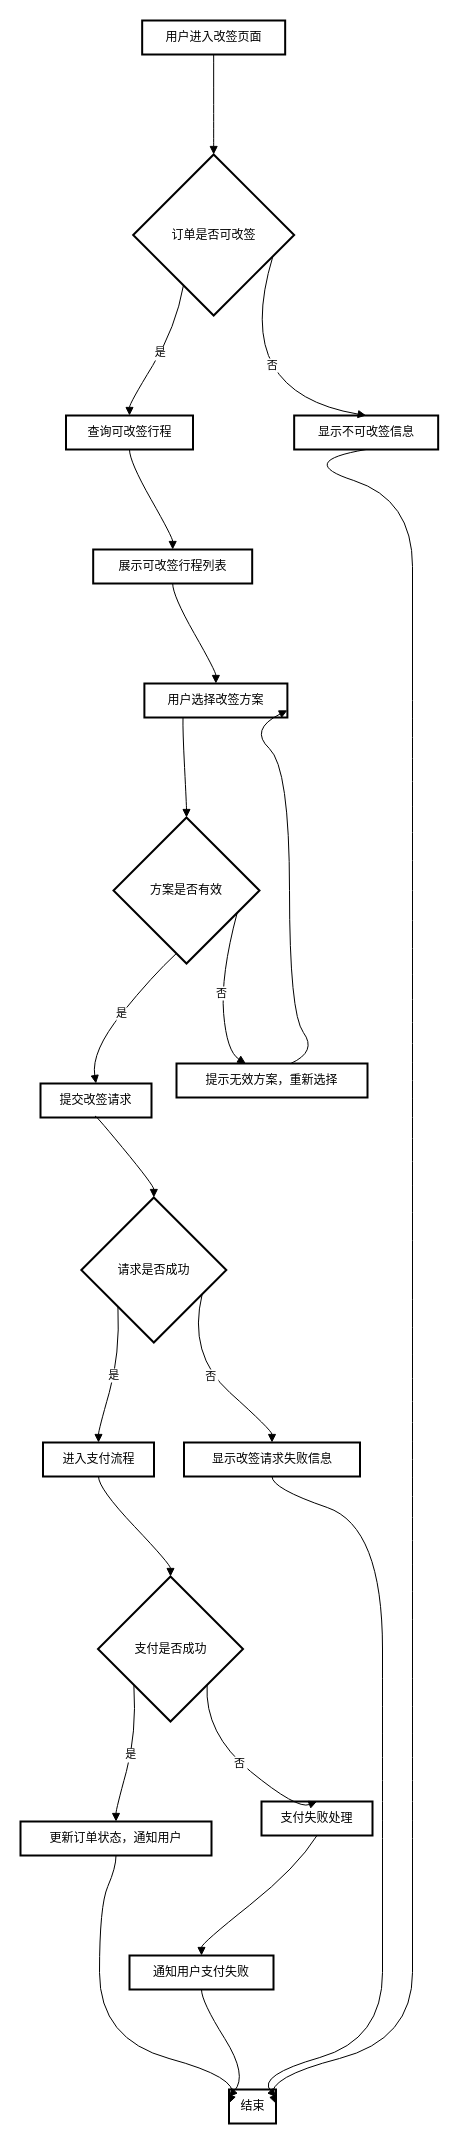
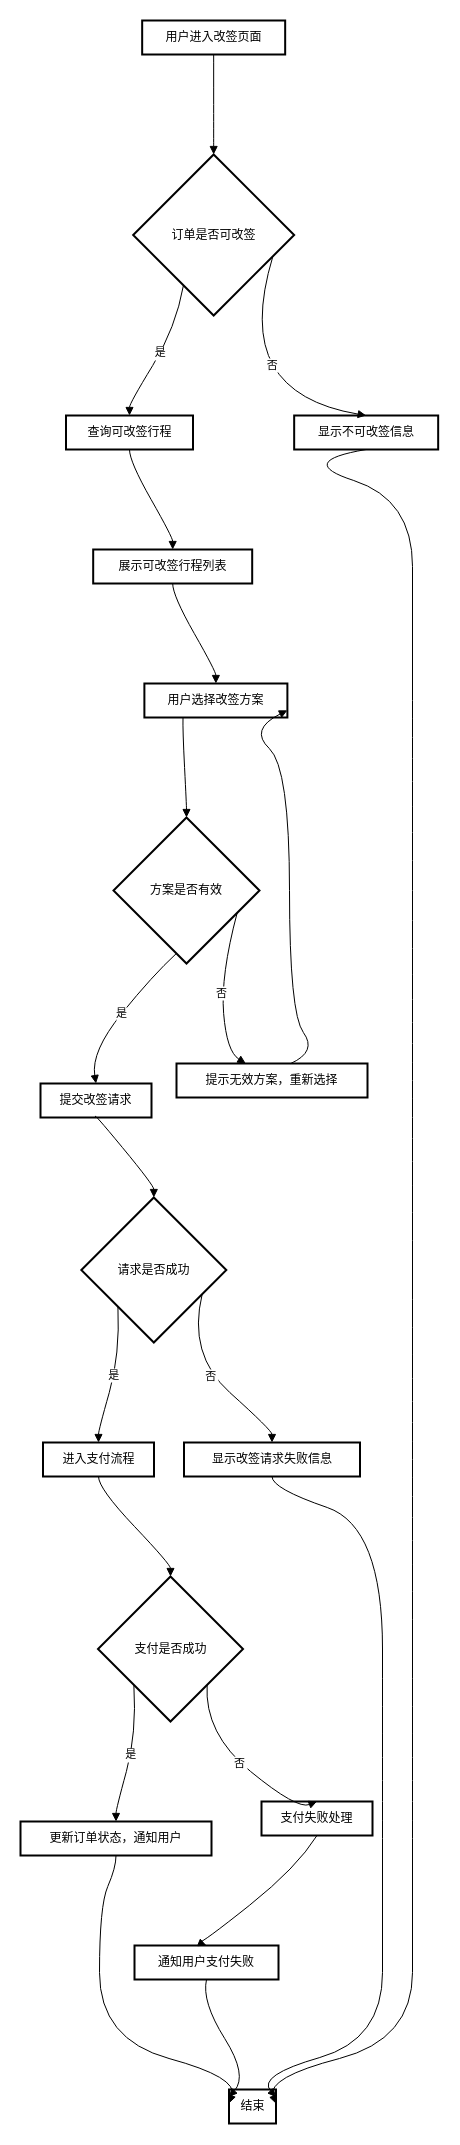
node "通知用户支付失败": moved (202, 1973) -> (207, 1963)
